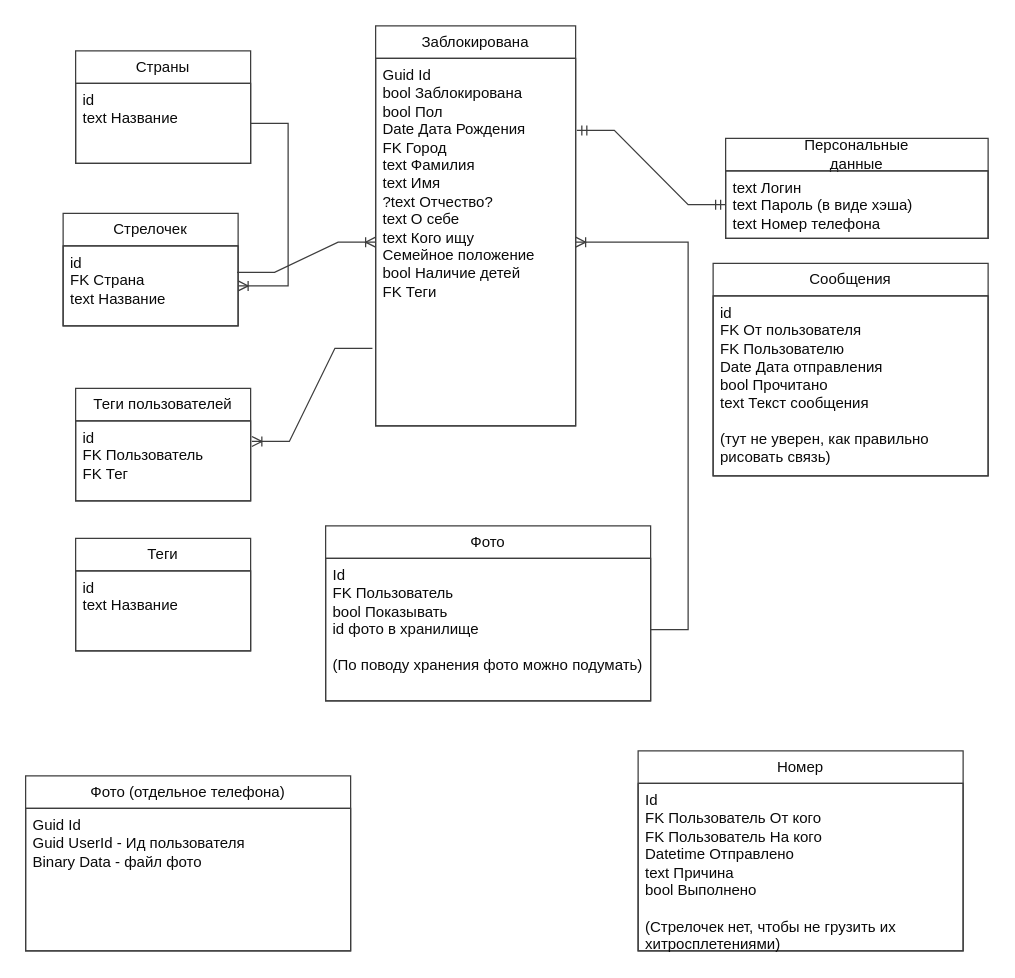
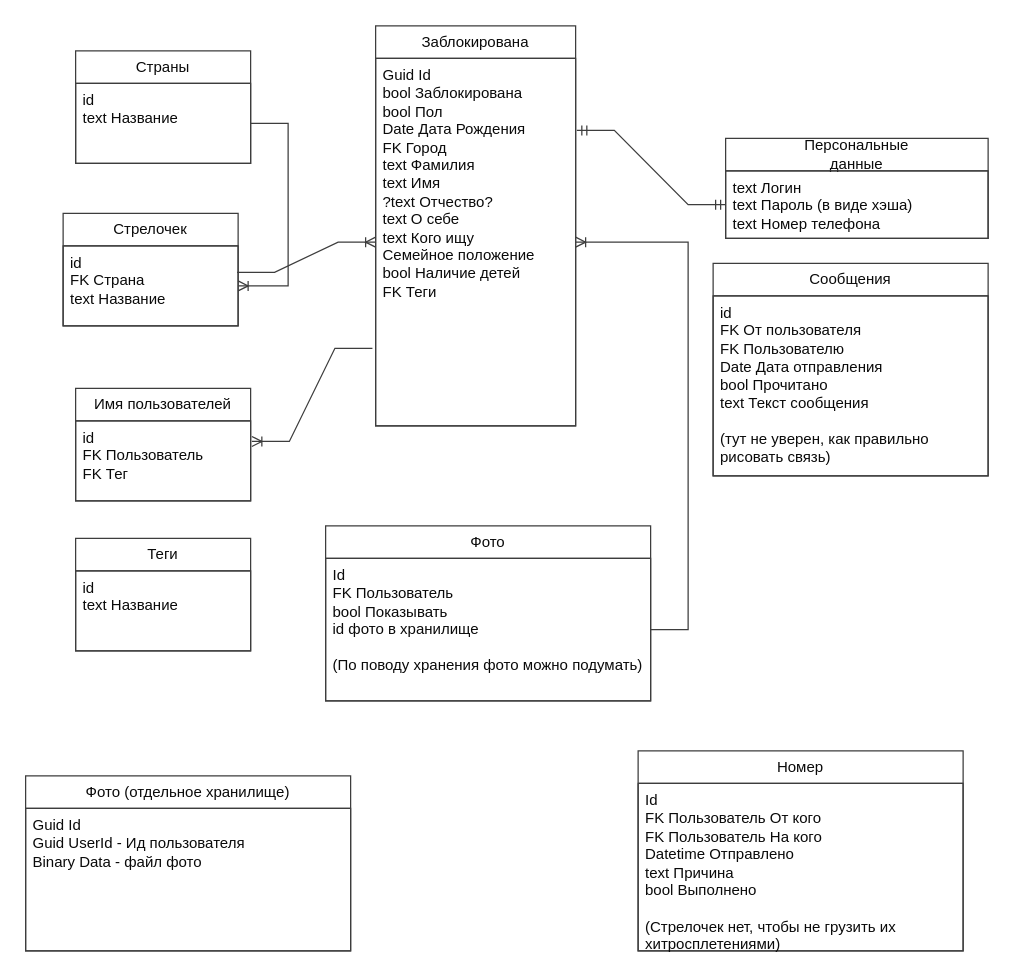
node "Теги пользователей": label "Теги пользователей" -> "Имя пользователей"
node "Фото (отдельное телефона)": label "Фото (отдельное телефона)" -> "Фото (отдельное хранилище)"
